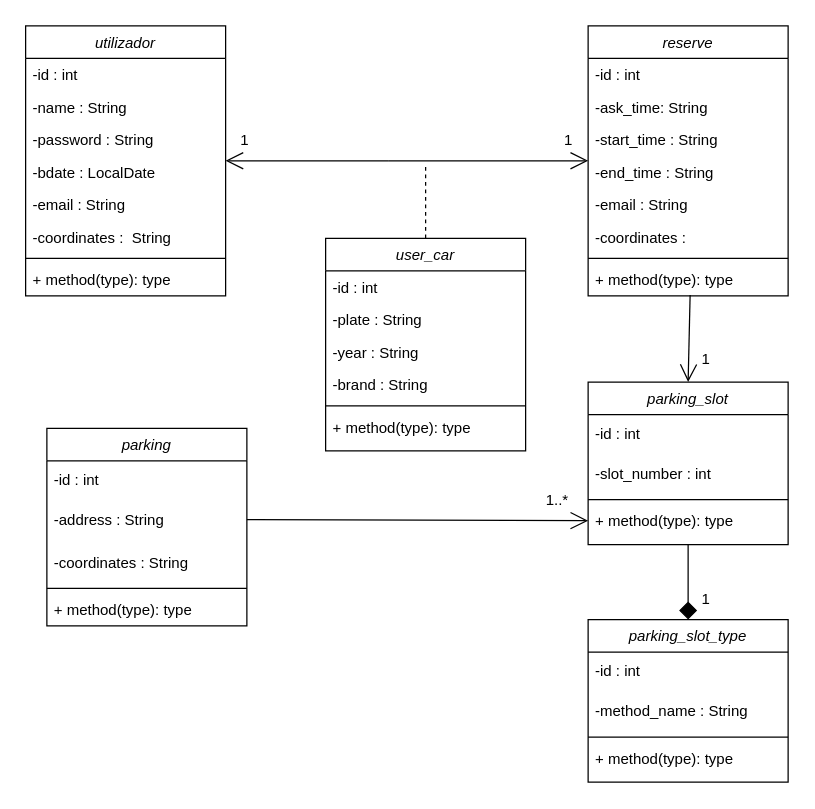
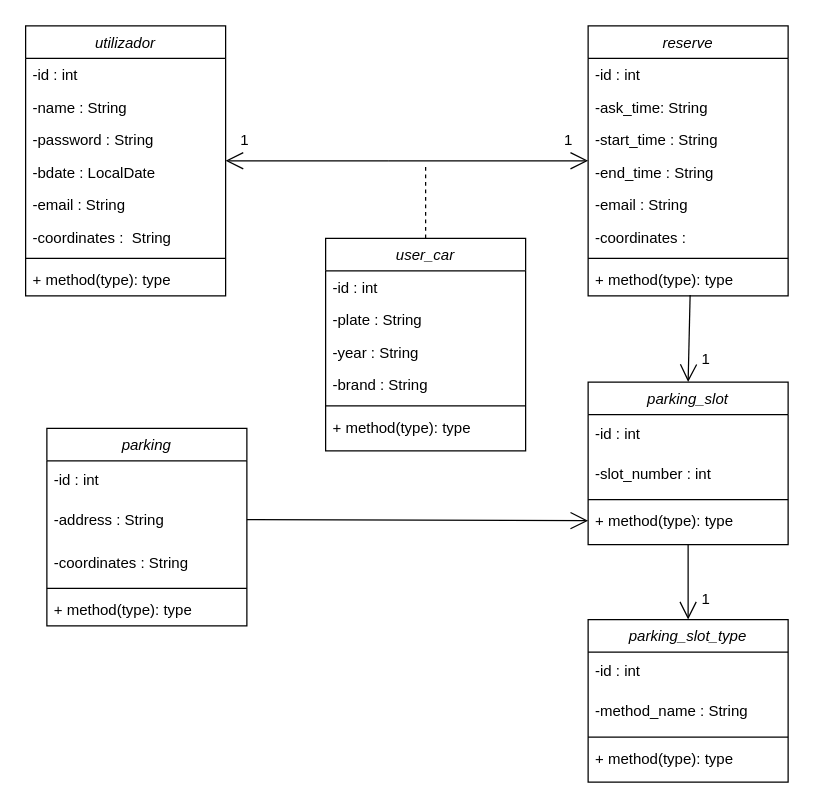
node "1..*": removed
edge "parking_slot" -> "parking_slot_type": arrowhead diamond -> open
